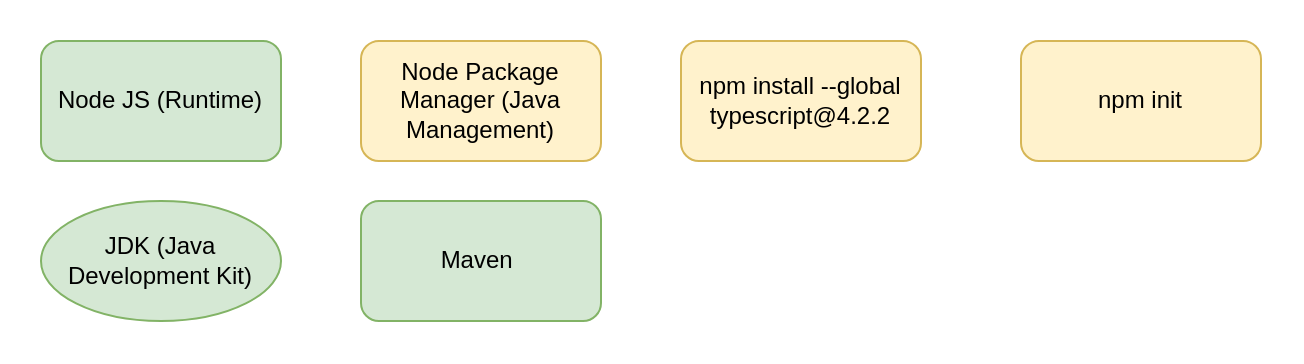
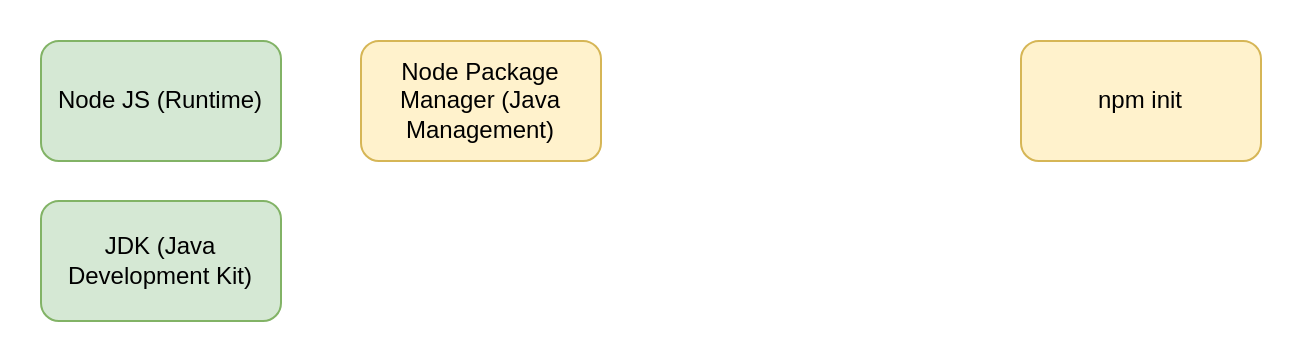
node "npm install --global typescript@4.2.2": removed
node "JDK (Java Development Kit)": shape ellipse -> rounded rectangle
node "Maven": removed
